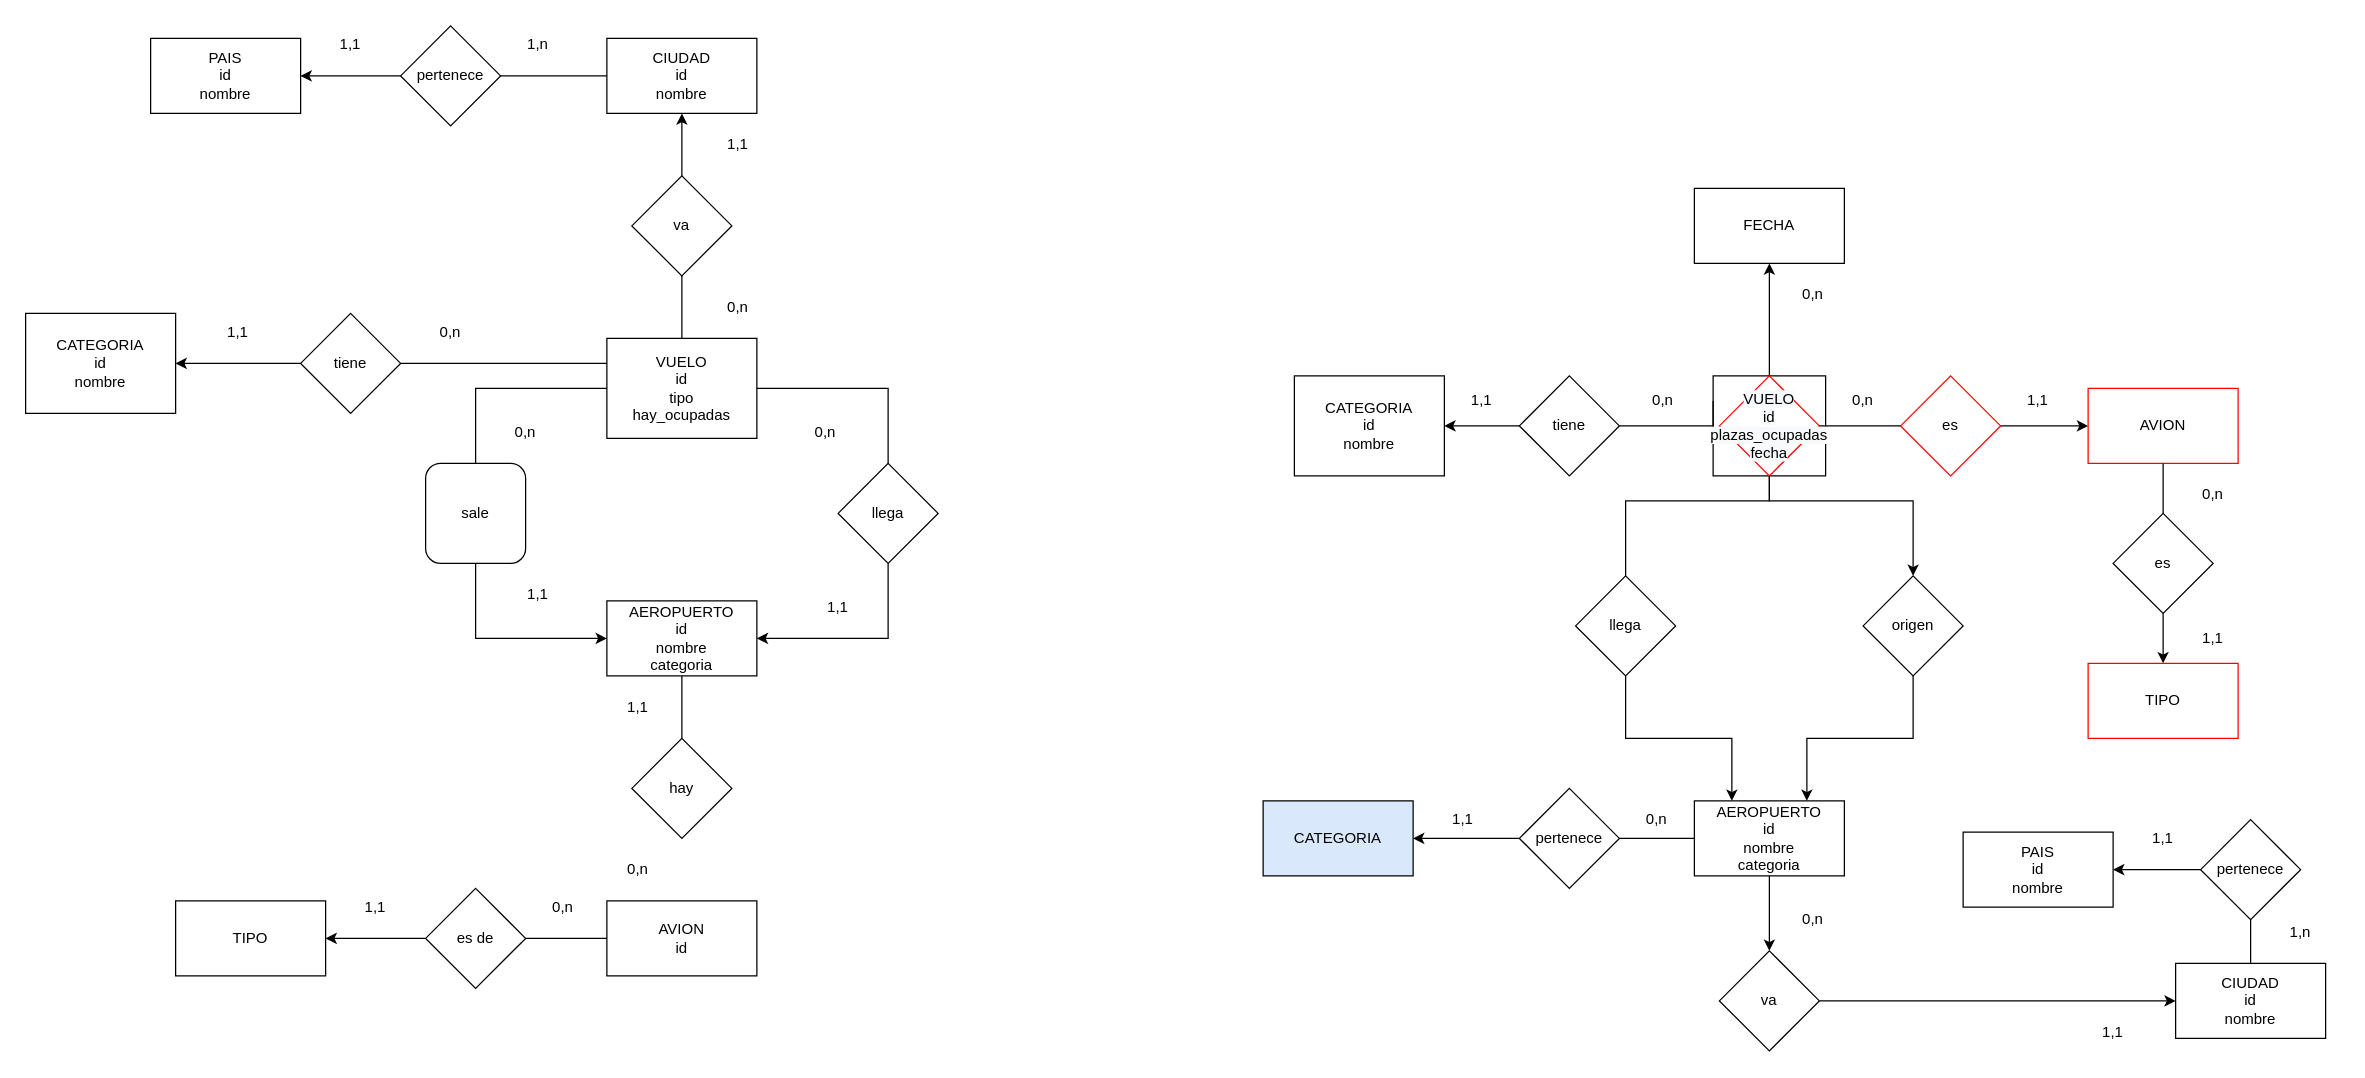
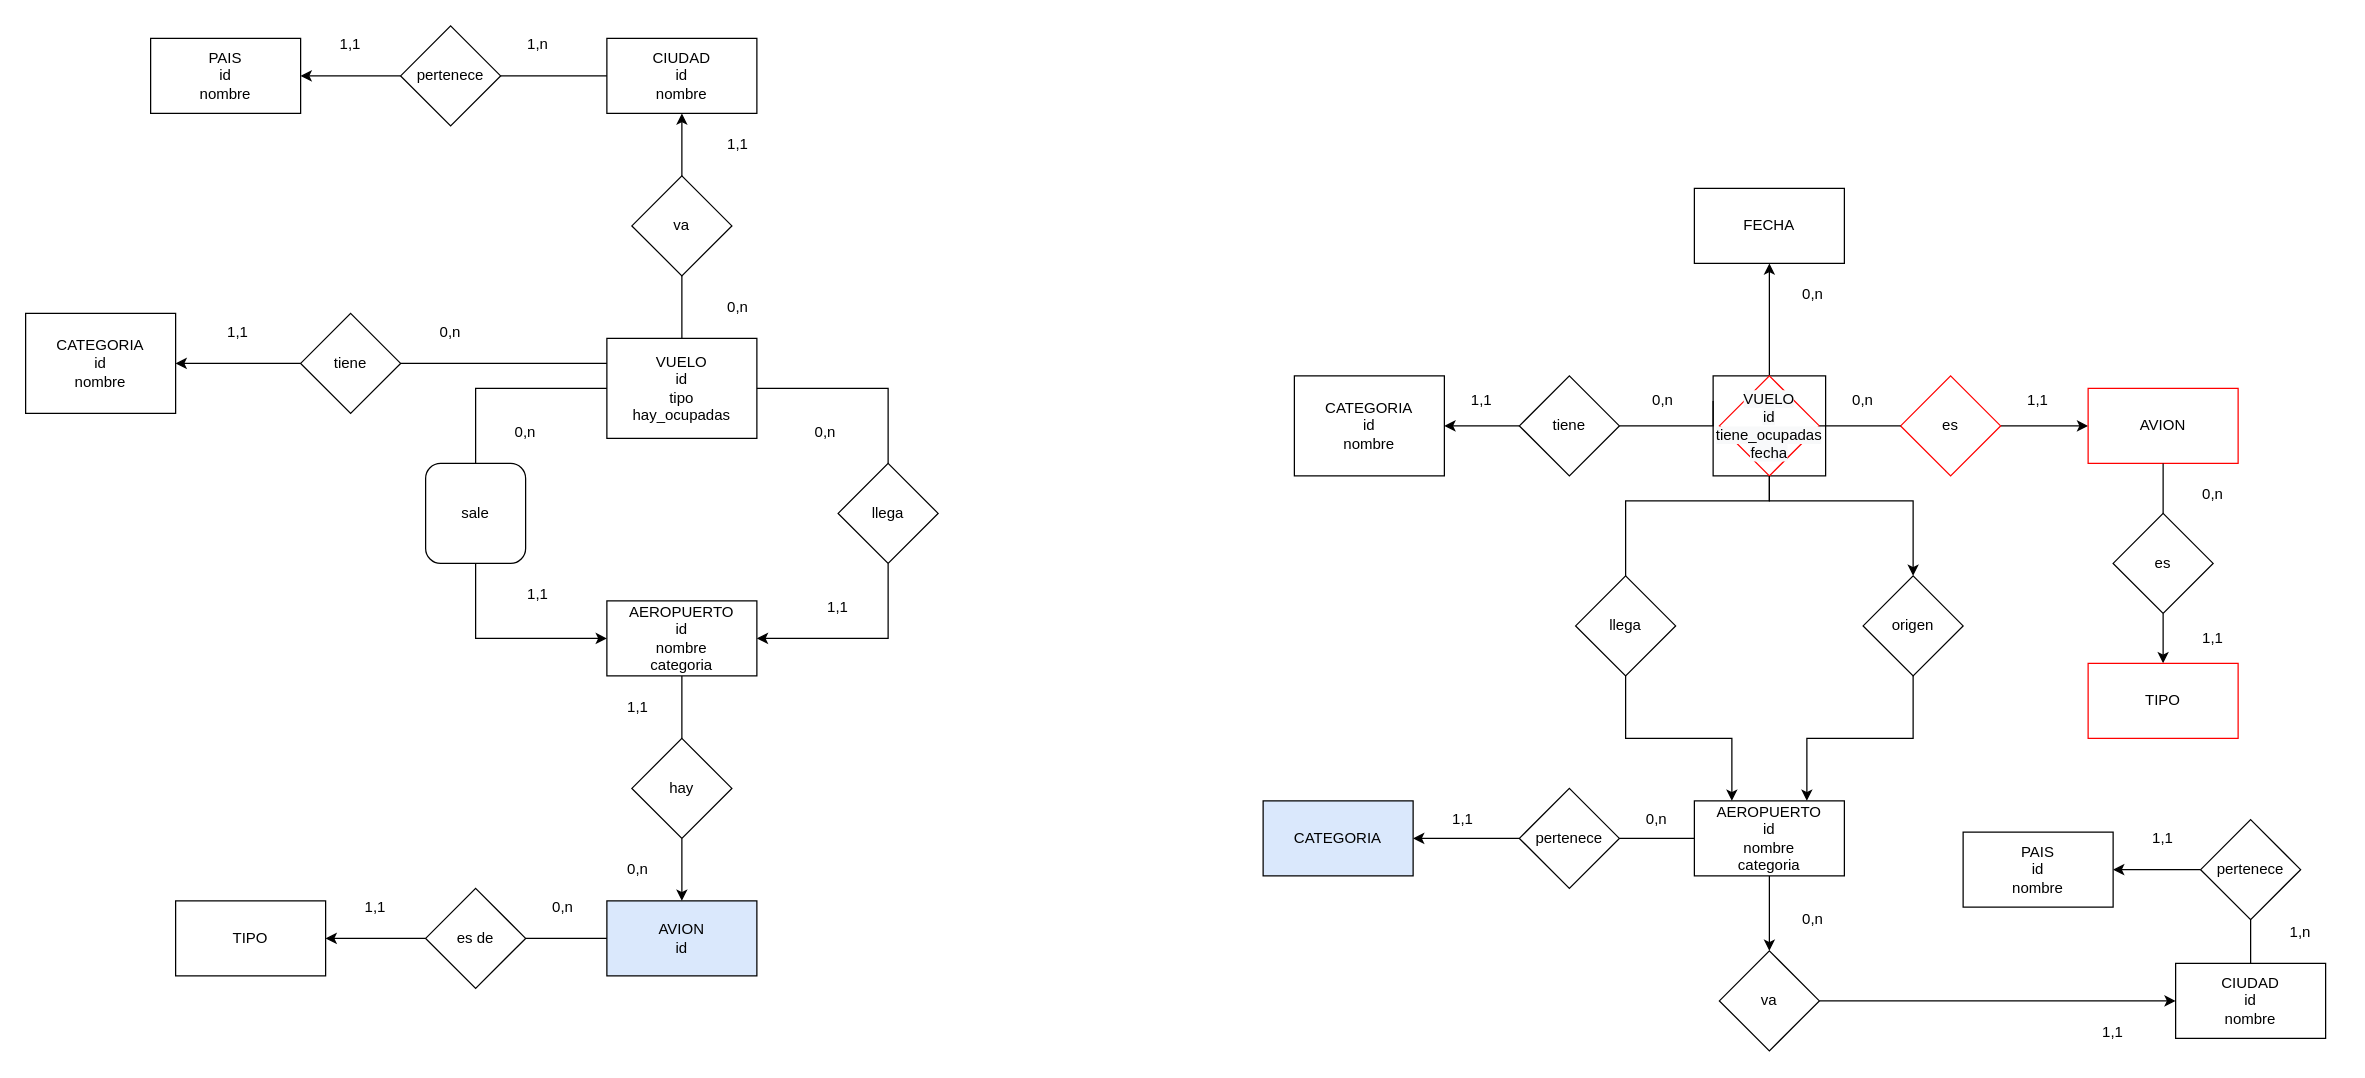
node "VUELOidplazas_ocupadas fecha": label "VUELOidplazas_ocupadas fecha" -> "VUELOidtiene_ocupadas fecha"
edge "hay" -> "AVION id": added
node "AVION id": fillcolor #ffffff -> #dae8fc
